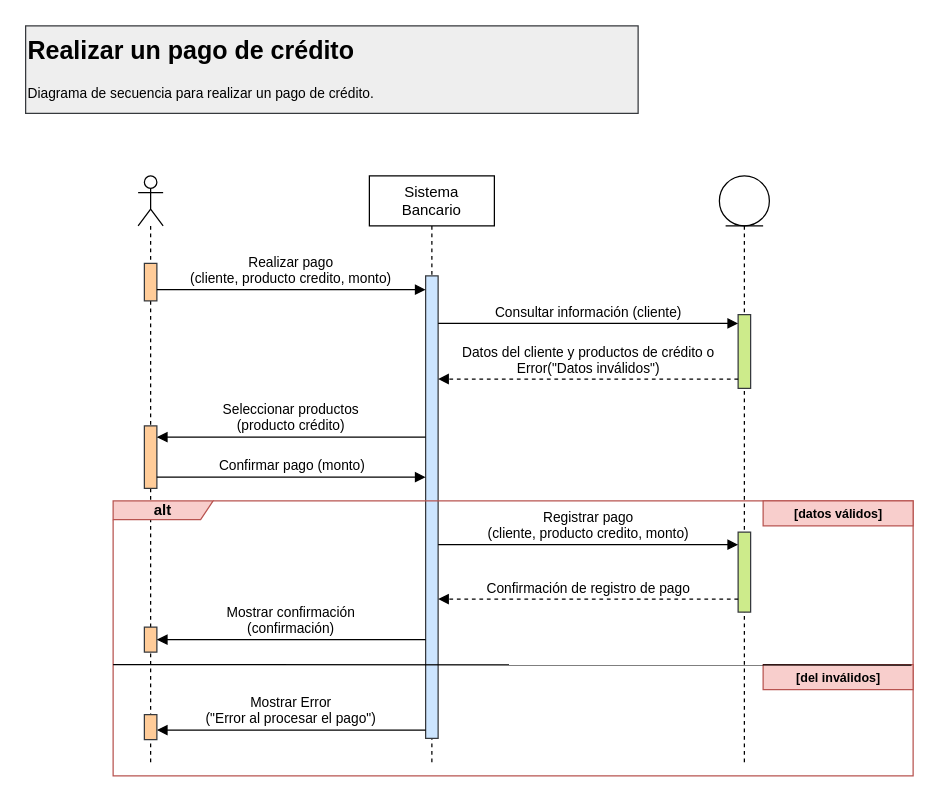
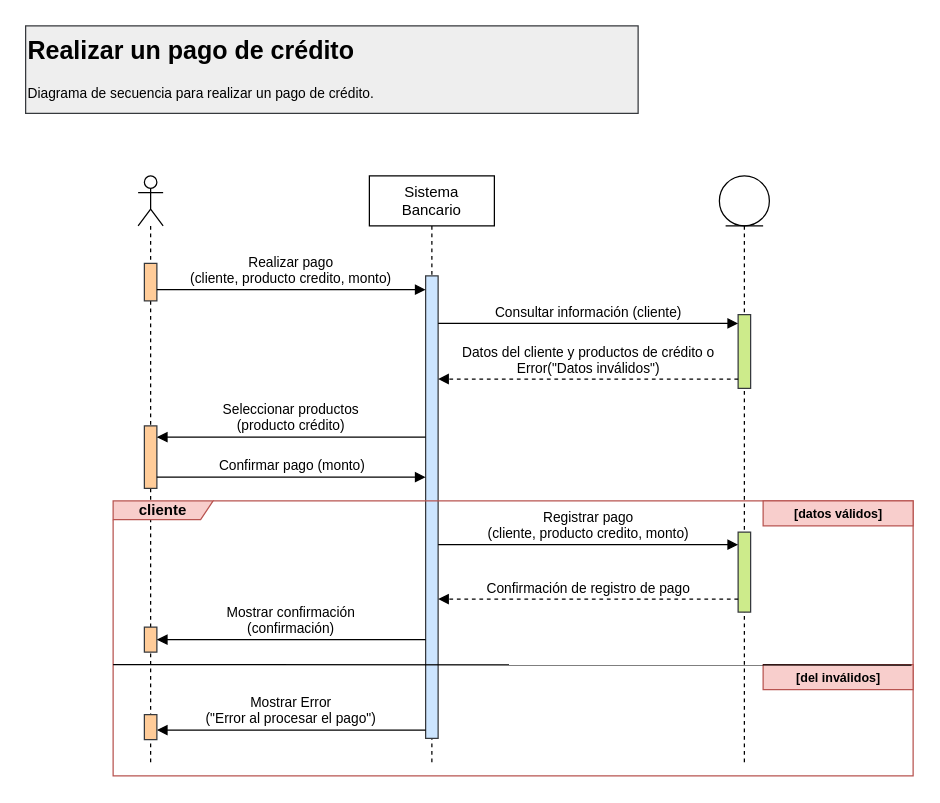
node "alt": label "alt" -> "cliente"
